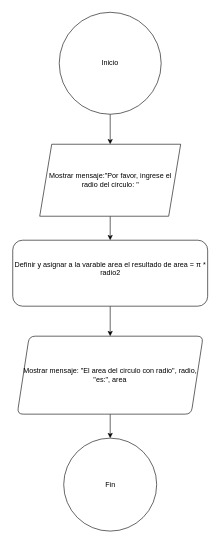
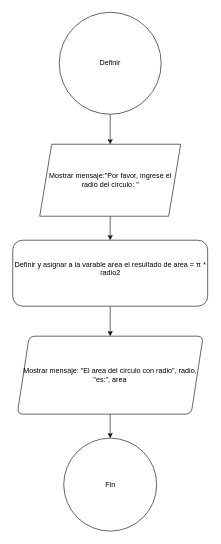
node "Inicio": label "Inicio" -> "Definir"
